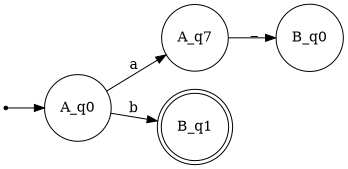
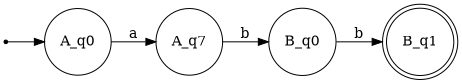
edge "A_q7" -> "B_q0": label "_" -> "b"
edge "A_q0" -> "B_q1": now "B_q0" -> "B_q1"
